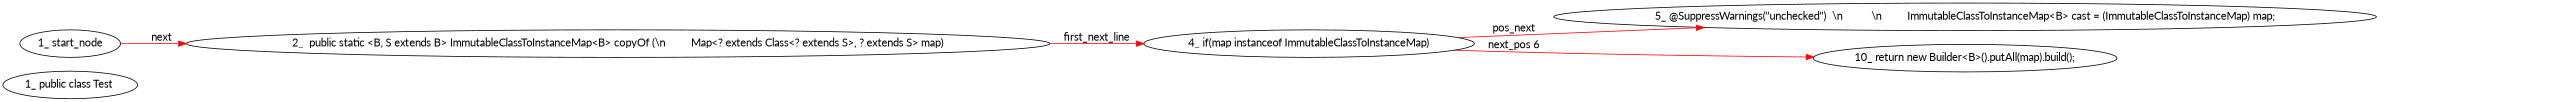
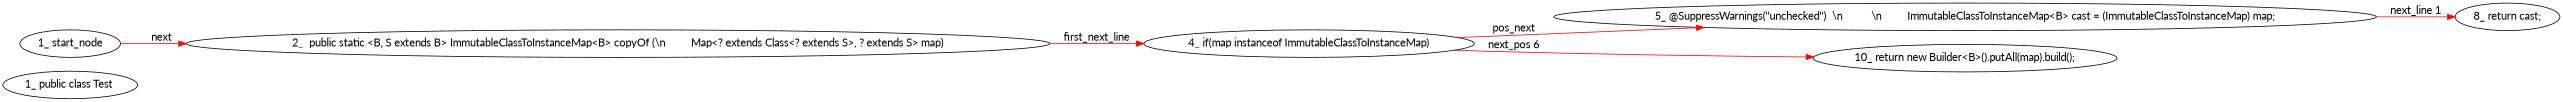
node "8_ return cast;": added
